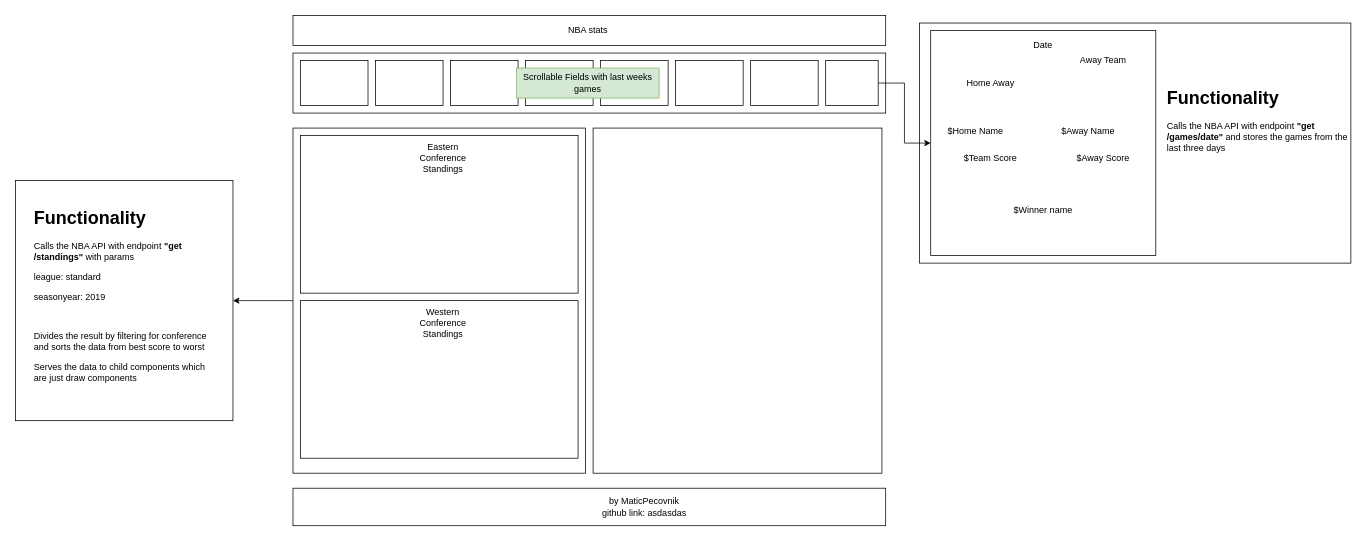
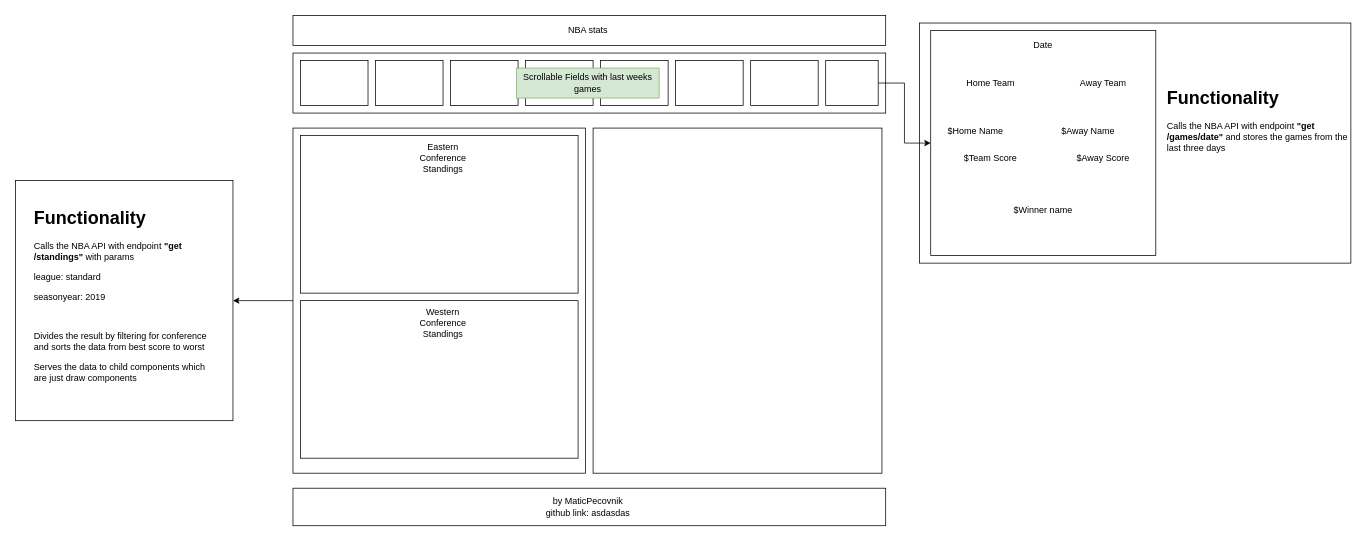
node "Away Team": moved (1103, 60) -> (1103, 83)
node "Home Away": label "Home Away" -> "Home Team"
node "by MaticPecovnik github link: asdasdas": moved (644, 507) -> (588, 507)
